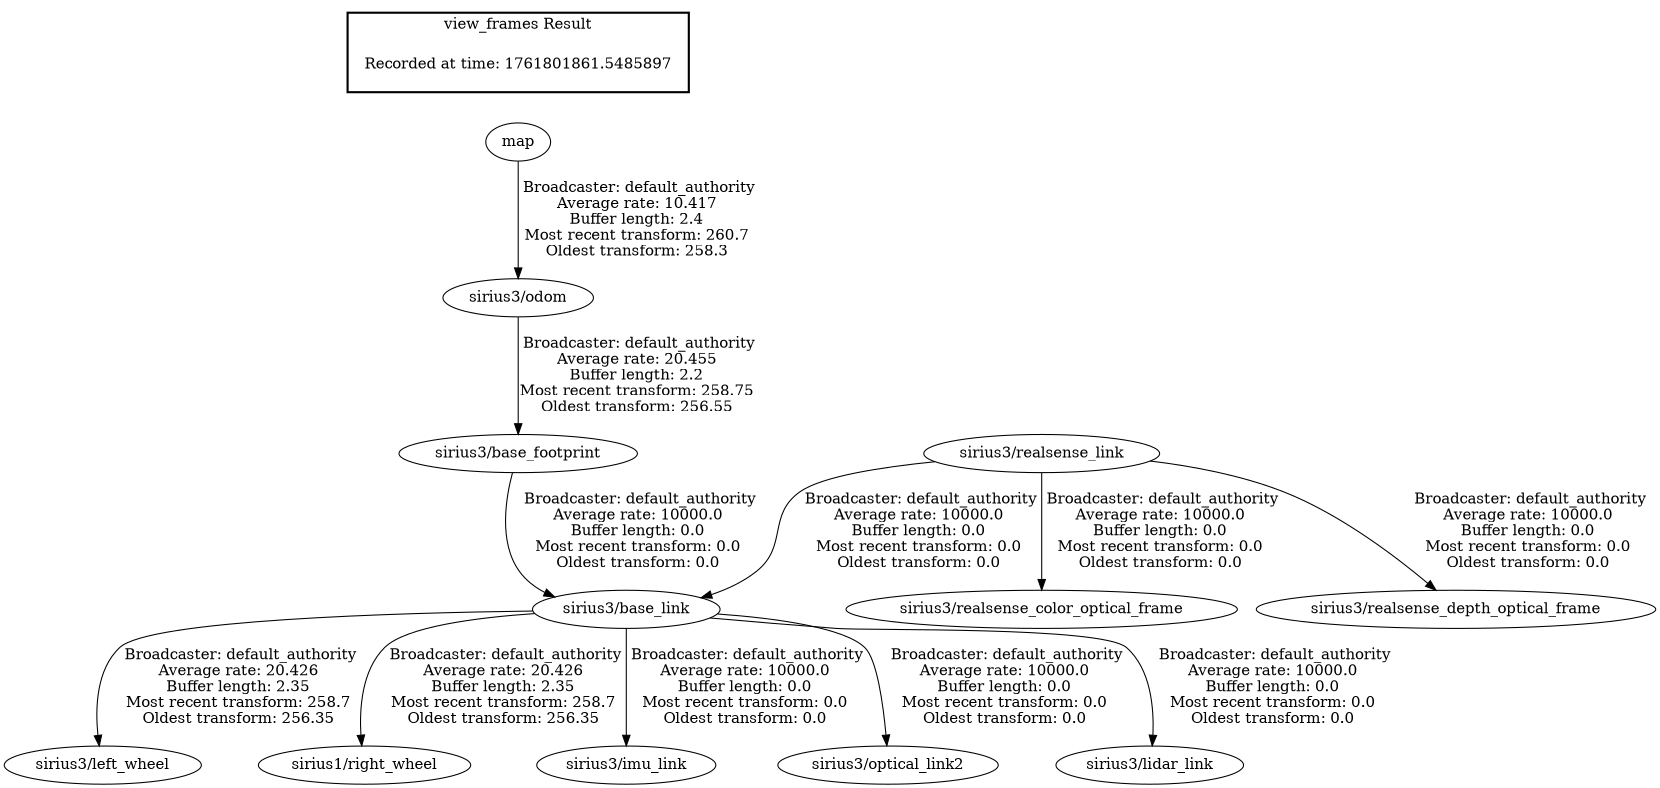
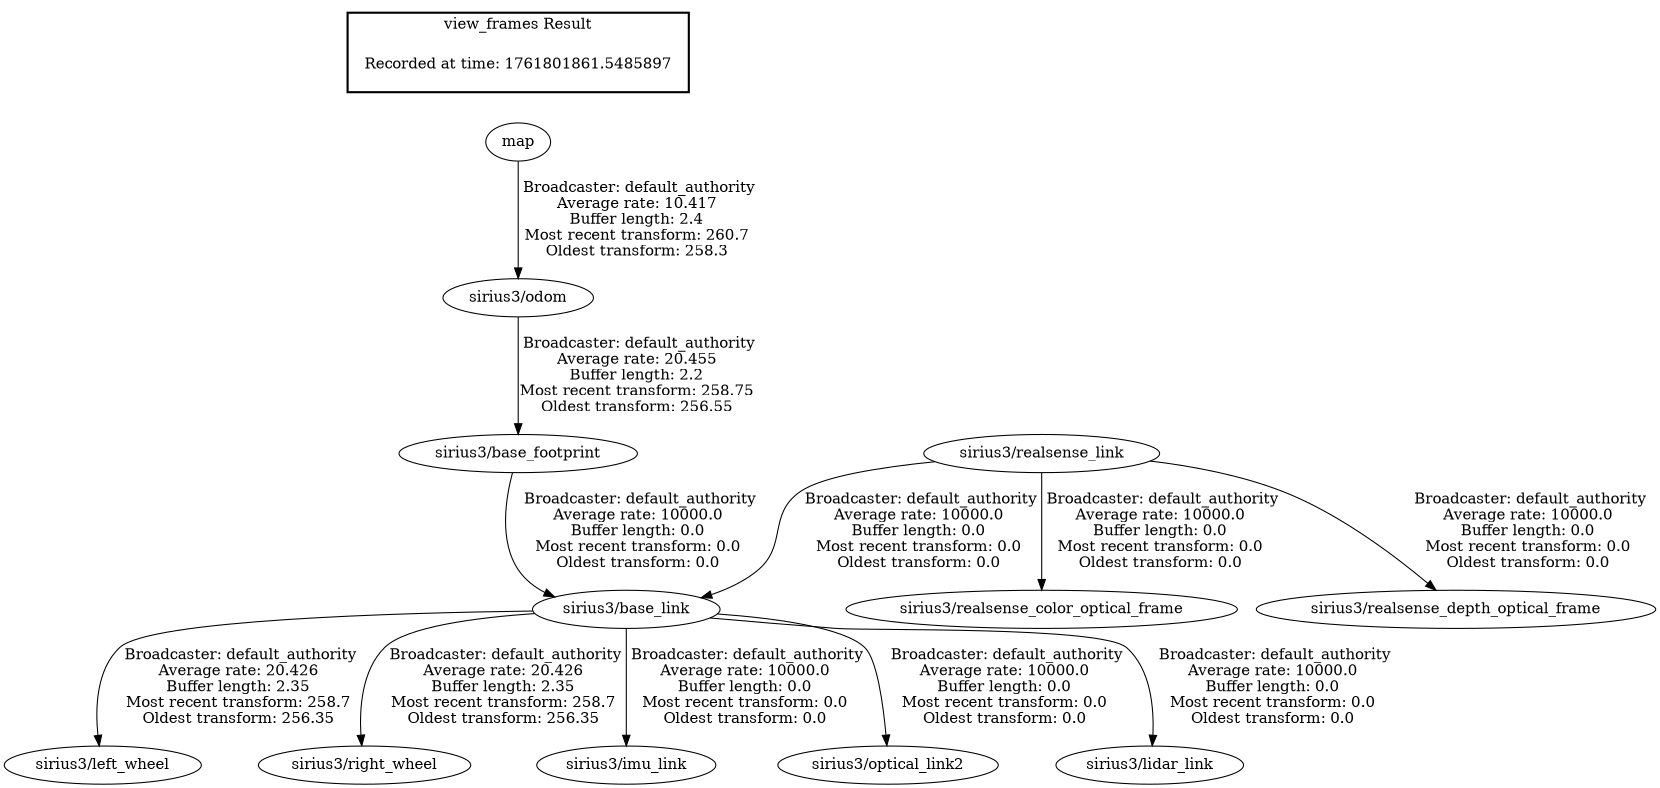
node "sirius1/right_wheel": label "sirius1/right_wheel" -> "sirius3/right_wheel"
